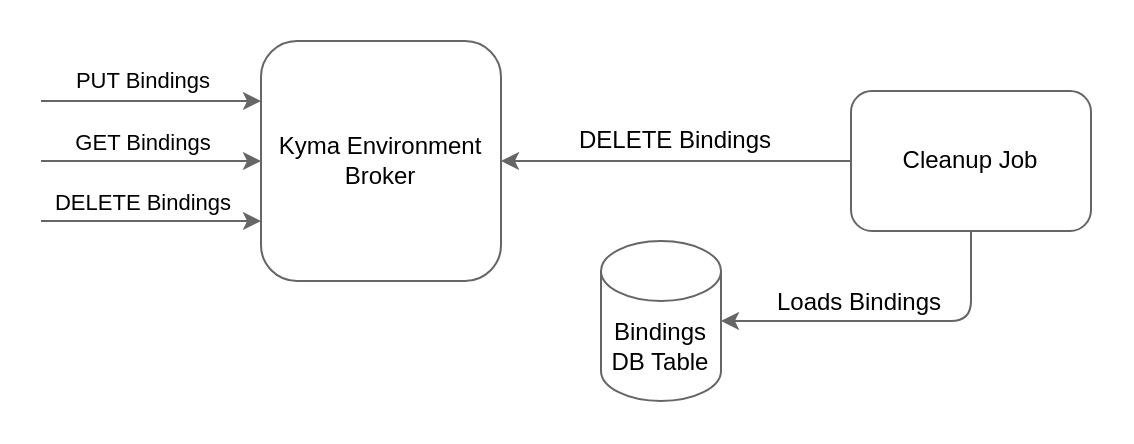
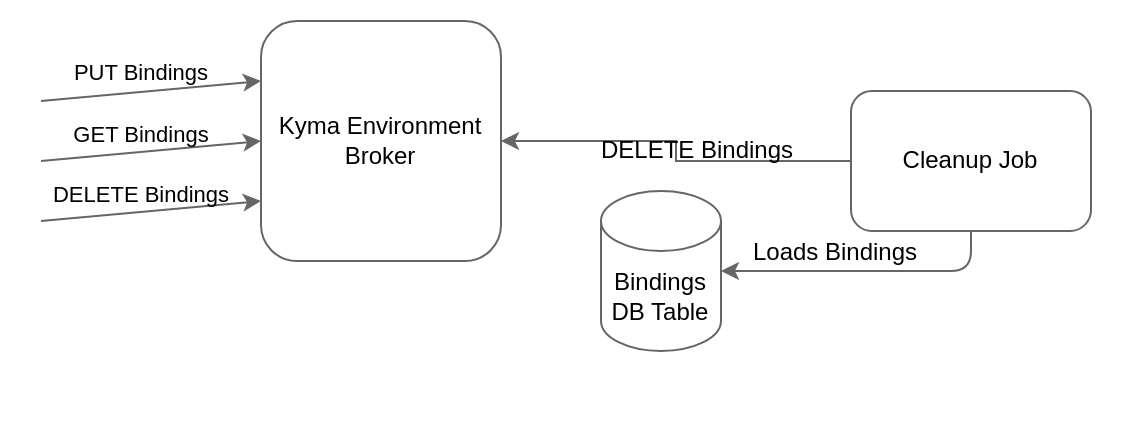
node "Kyma Environment Broker": moved (381, 161) -> (381, 141)
node "Bindings DB Table": moved (661, 321) -> (661, 271)
